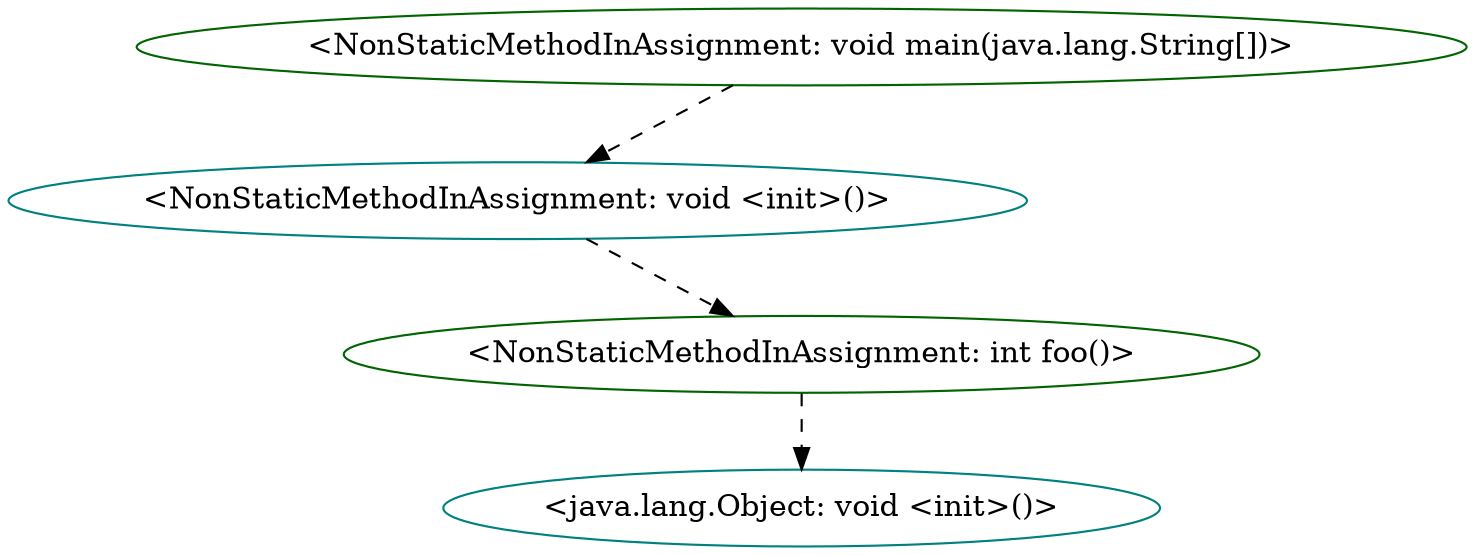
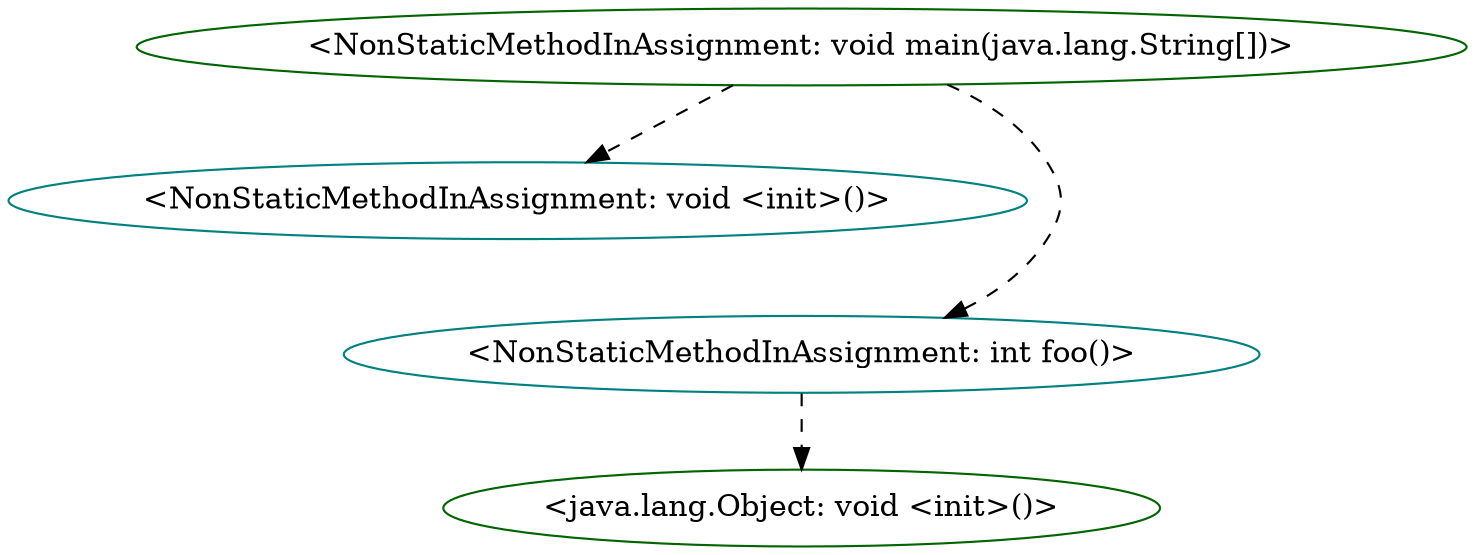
edge "<NonStaticMethodInAssignment: void <init>()>" -> "<NonStaticMethodInAssignment: int foo()>": now "<NonStaticMethodInAssignment: void main(java.lang.String[])>" -> "<NonStaticMethodInAssignment: int foo()>"
node "<NonStaticMethodInAssignment: int foo()>": color darkgreen -> teal
node "<java.lang.Object: void <init>()>": color teal -> darkgreen
